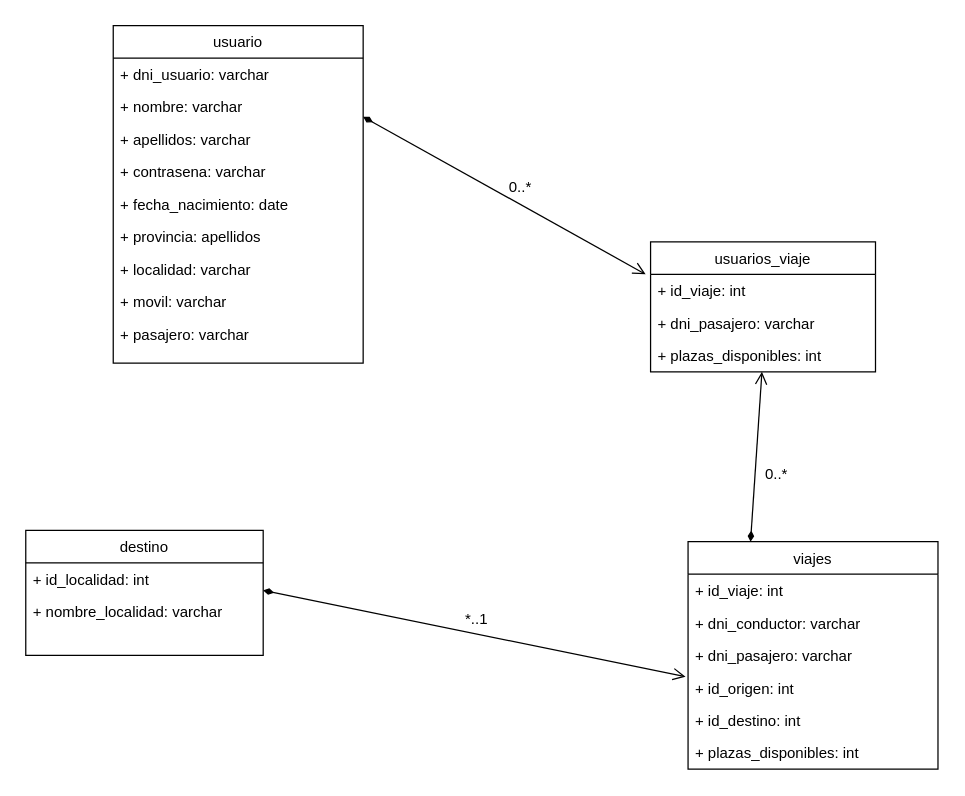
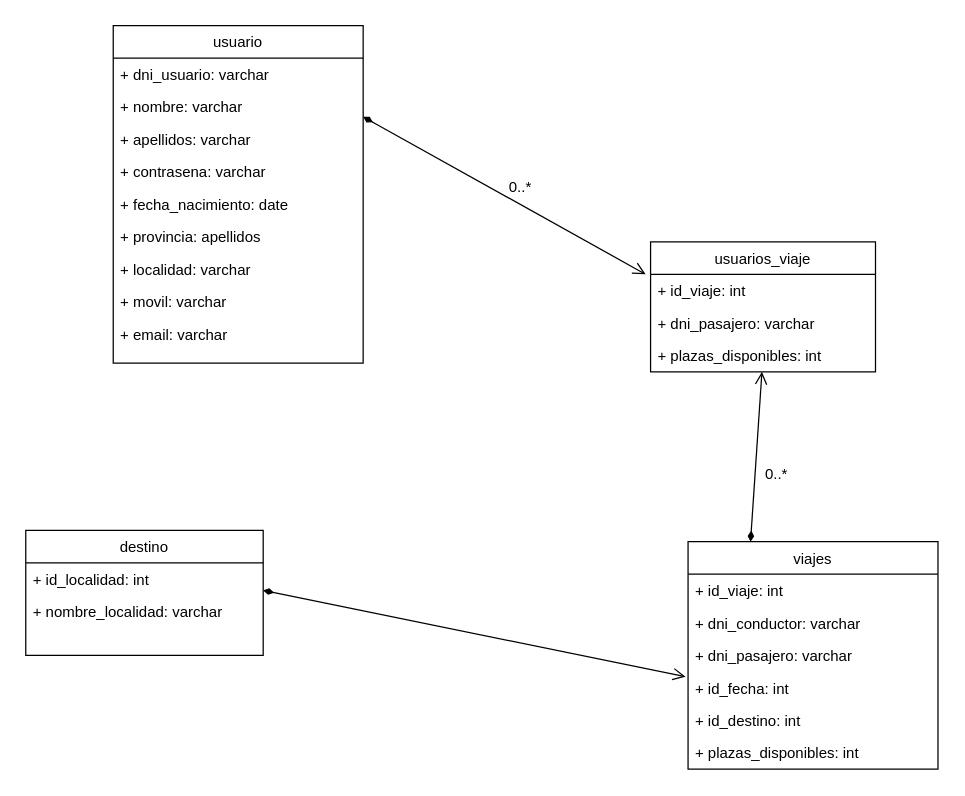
node "+ pasajero: varchar": label "+ pasajero: varchar" -> "+ email: varchar"
node "*..1": removed
node "+ id_origen: int": label "+ id_origen: int" -> "+ id_fecha: int"
